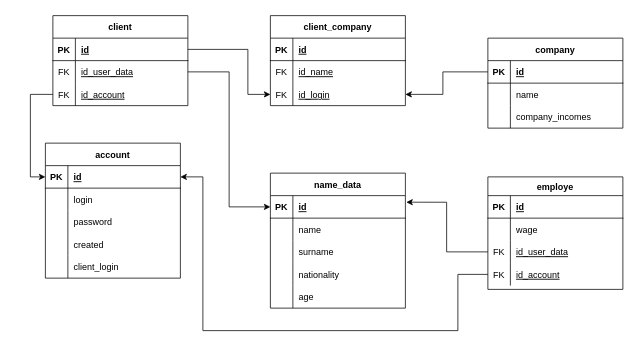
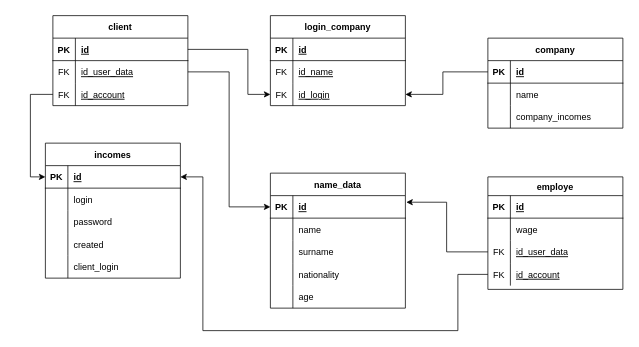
node "client_company": label "client_company" -> "login_company"
node "account": label "account" -> "incomes"
